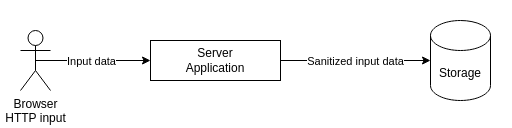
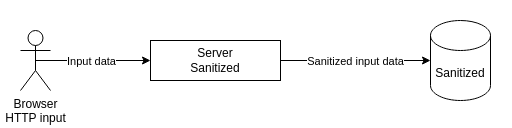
node "Server Application": label "Server Application" -> "Server Sanitized"
node "Storage": label "Storage" -> "Sanitized"
